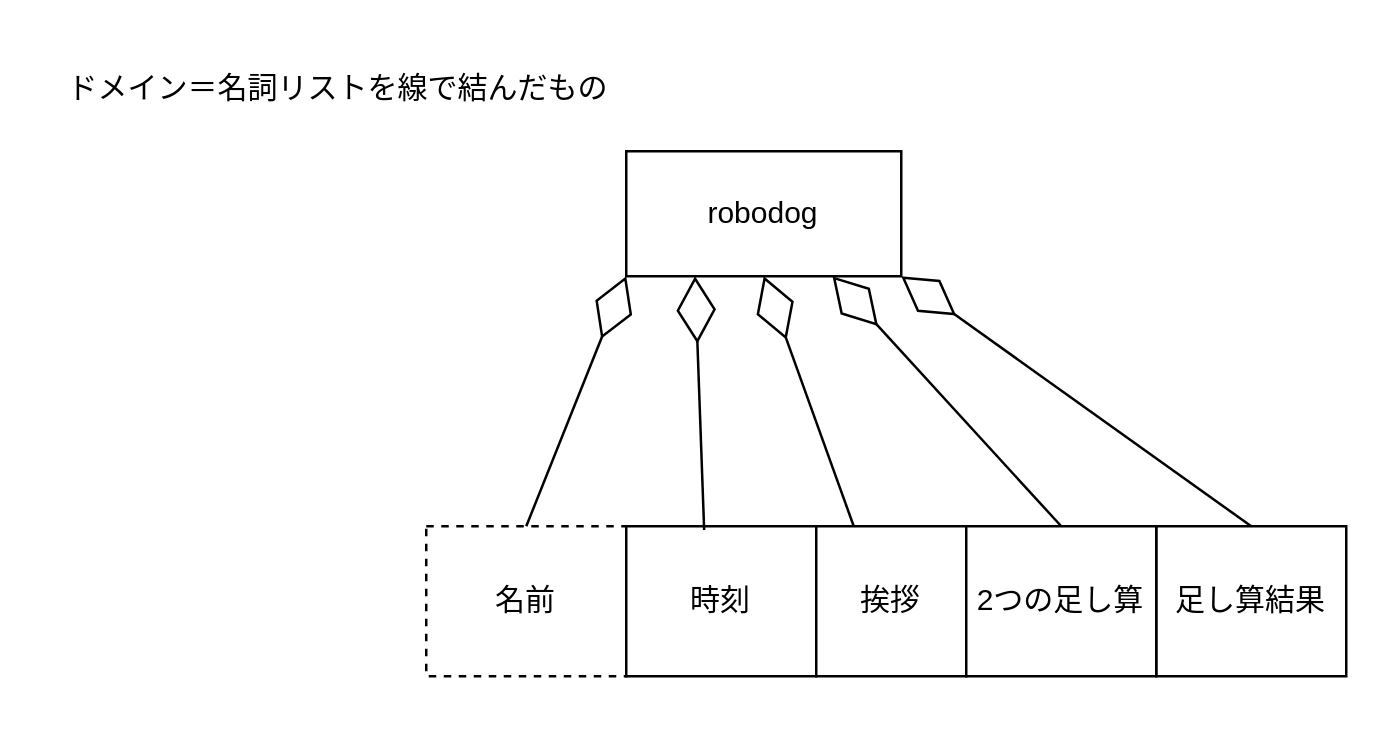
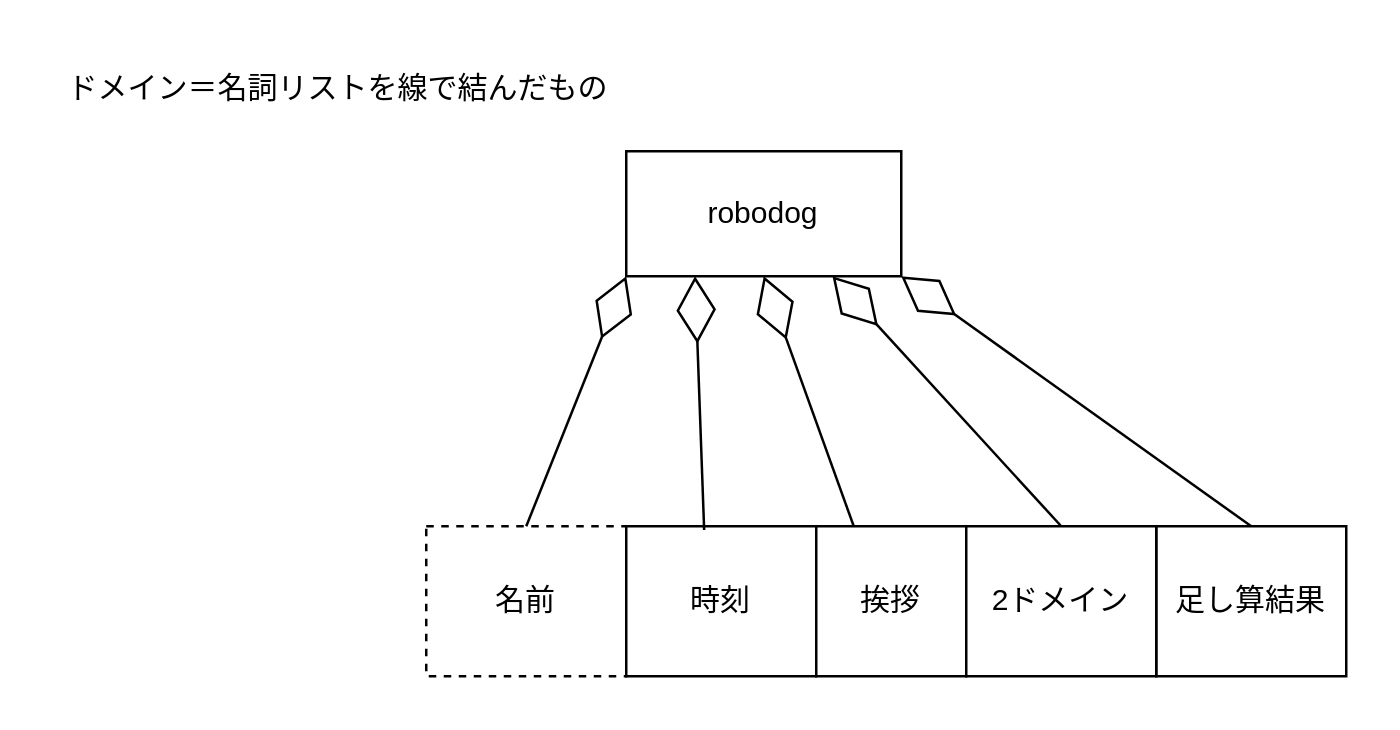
node "2つの足し算": label "2つの足し算" -> "2ドメイン"
